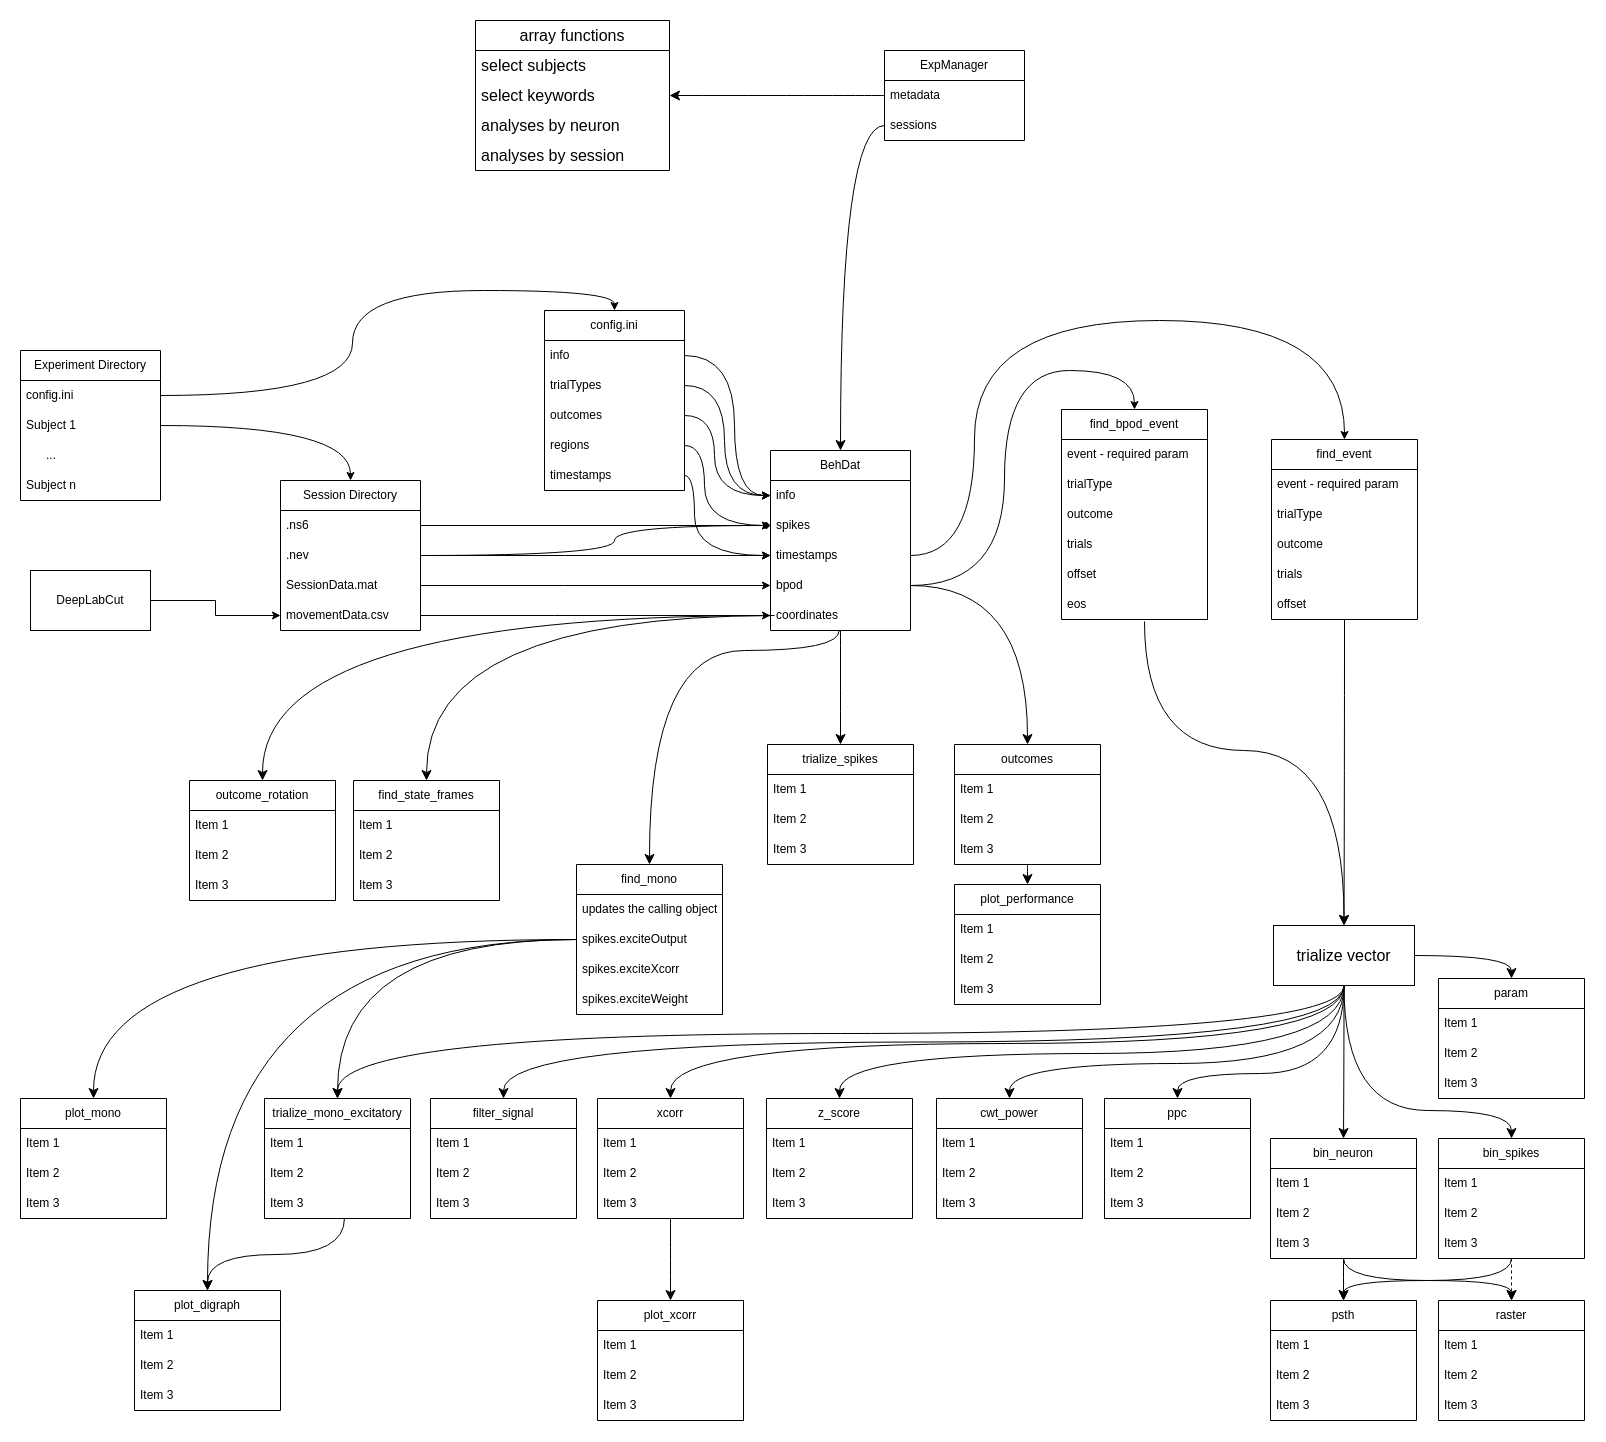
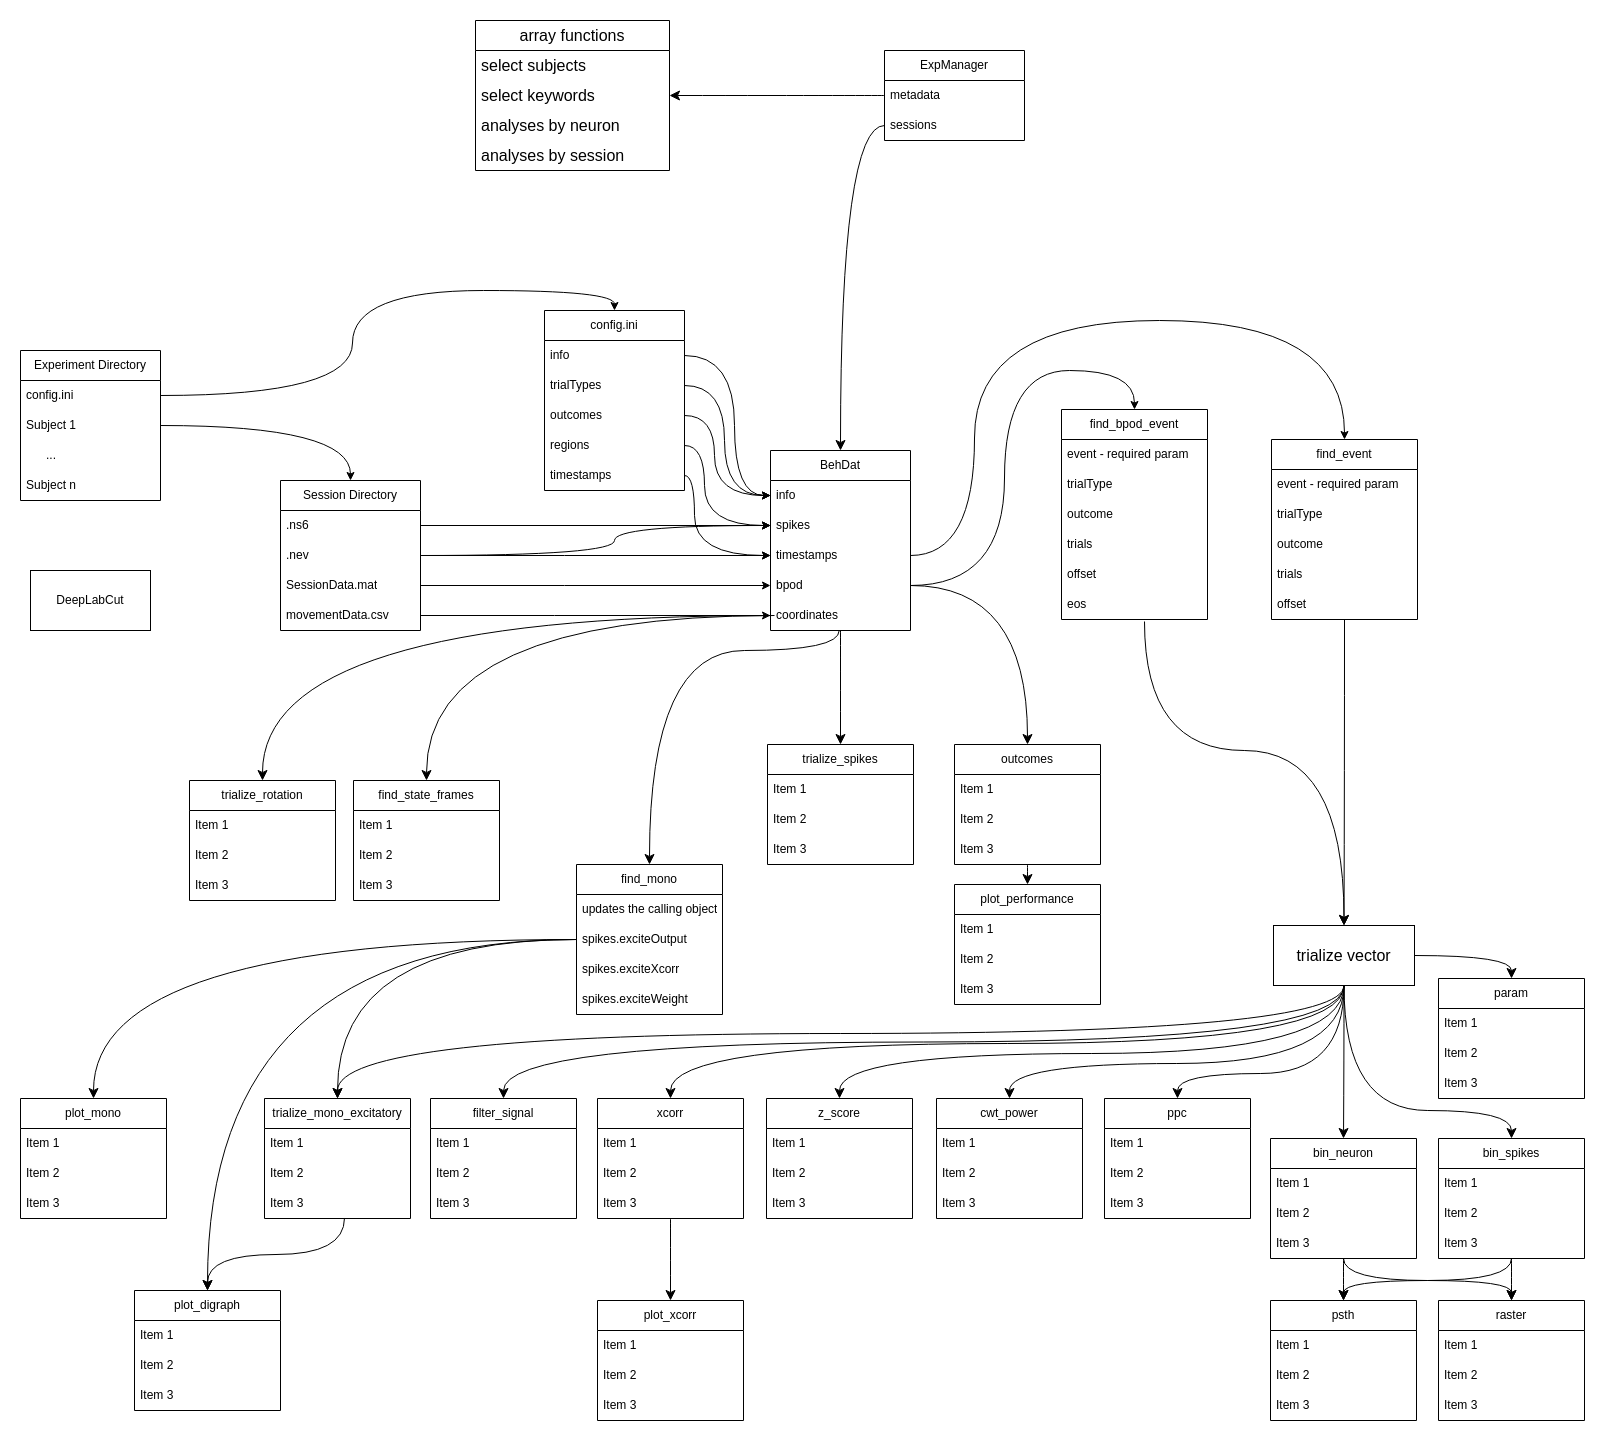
edge ".nev" -> "spikes": arrowhead diamond -> classic
edge "DeepLabCut" -> "movementData.csv": removed
node "outcome_rotation": label "outcome_rotation" -> "trialize_rotation"
edge "bin_spikes" -> "raster": style dashed -> solid
